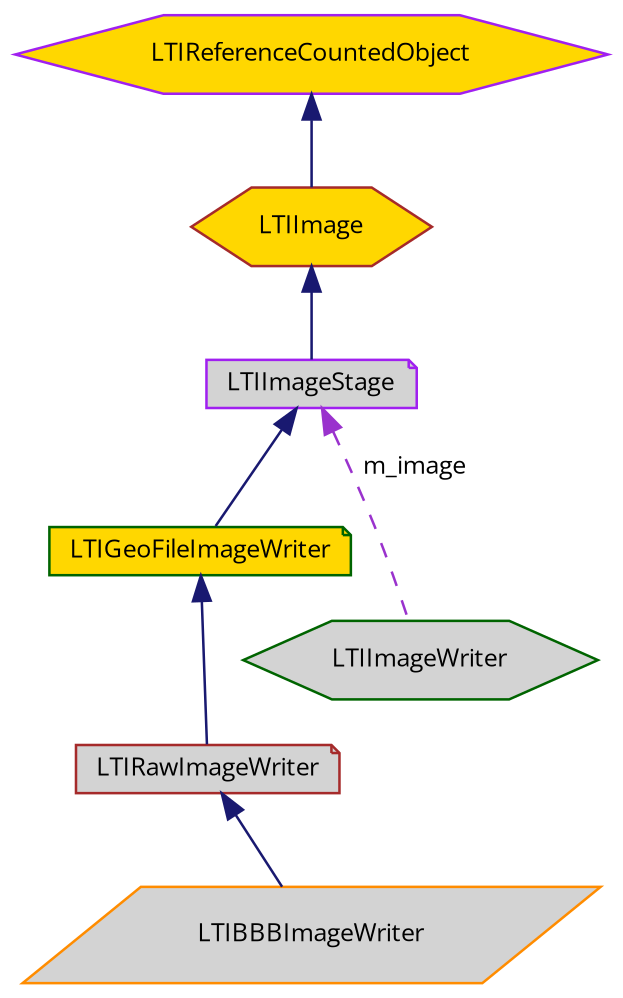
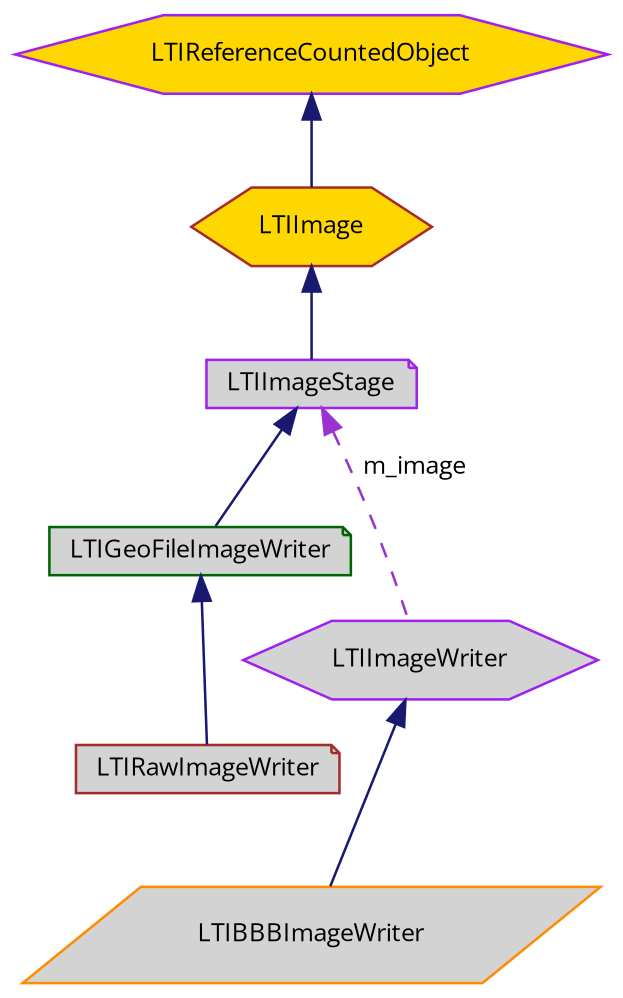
node "LTIGeoFileImageWriter": fillcolor gold -> lightgrey
node "LTIImageWriter": color darkgreen -> purple
edge "LTIBBBImageWriter" -> "LTIRawImageWriter": now "LTIBBBImageWriter" -> "LTIImageWriter"
